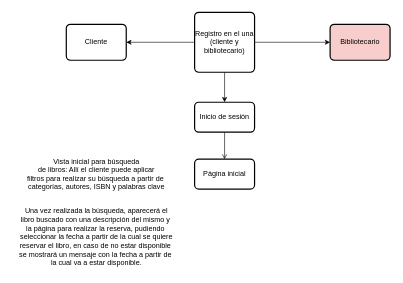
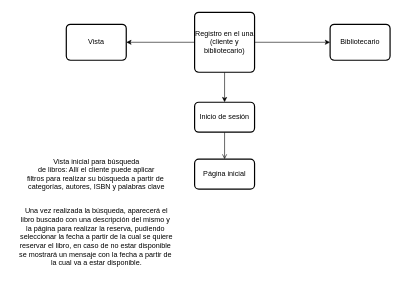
node "Cliente": label "Cliente" -> "Vista"
node "Bibliotecario": fillcolor #f8cecc -> #ffffff
